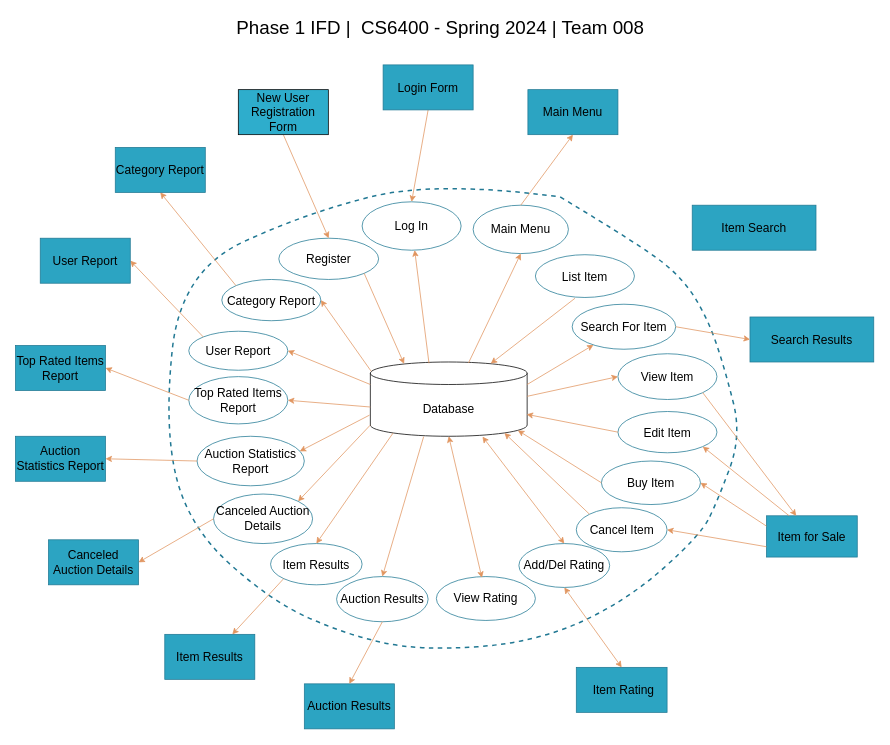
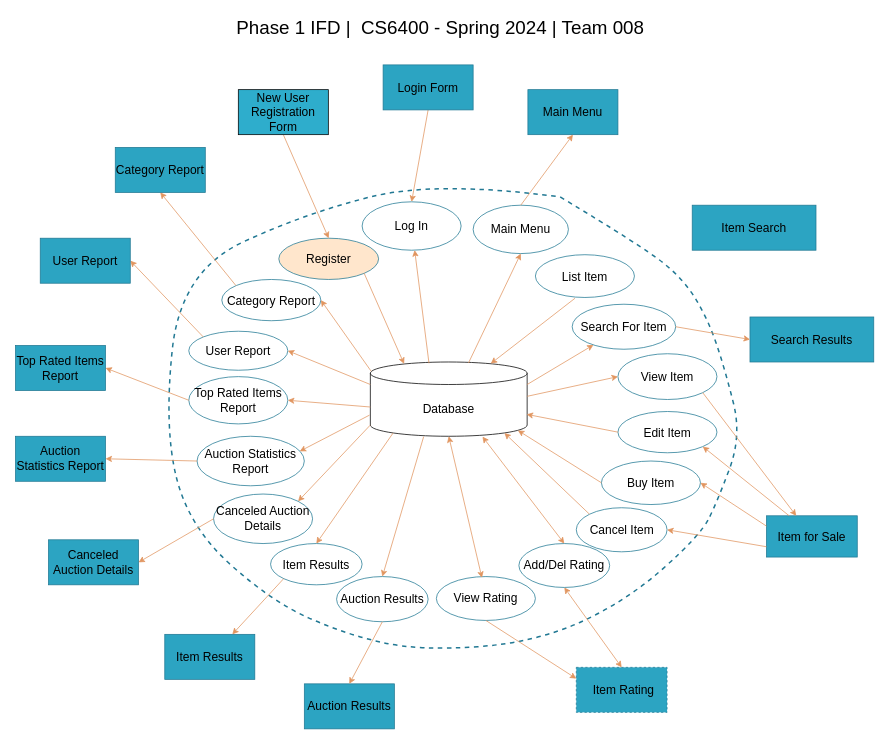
node "Register": fillcolor #ffffff -> #ffe6cc
edge "View Rating" -> "Item Rating": added
node "Item Rating": style solid -> dashed
